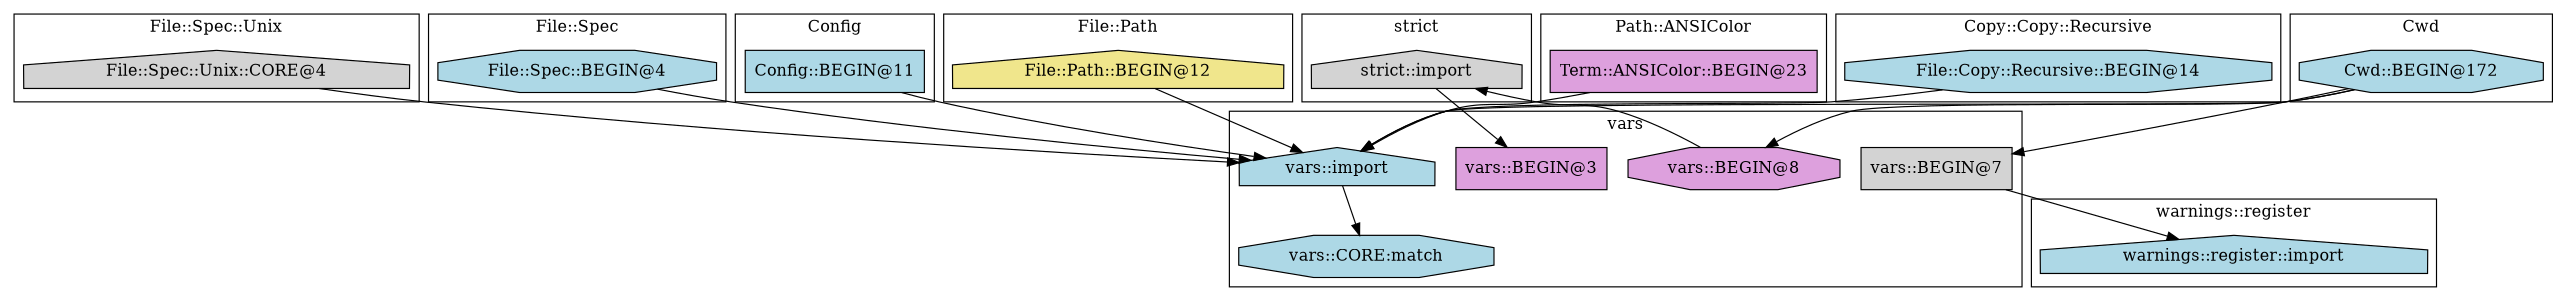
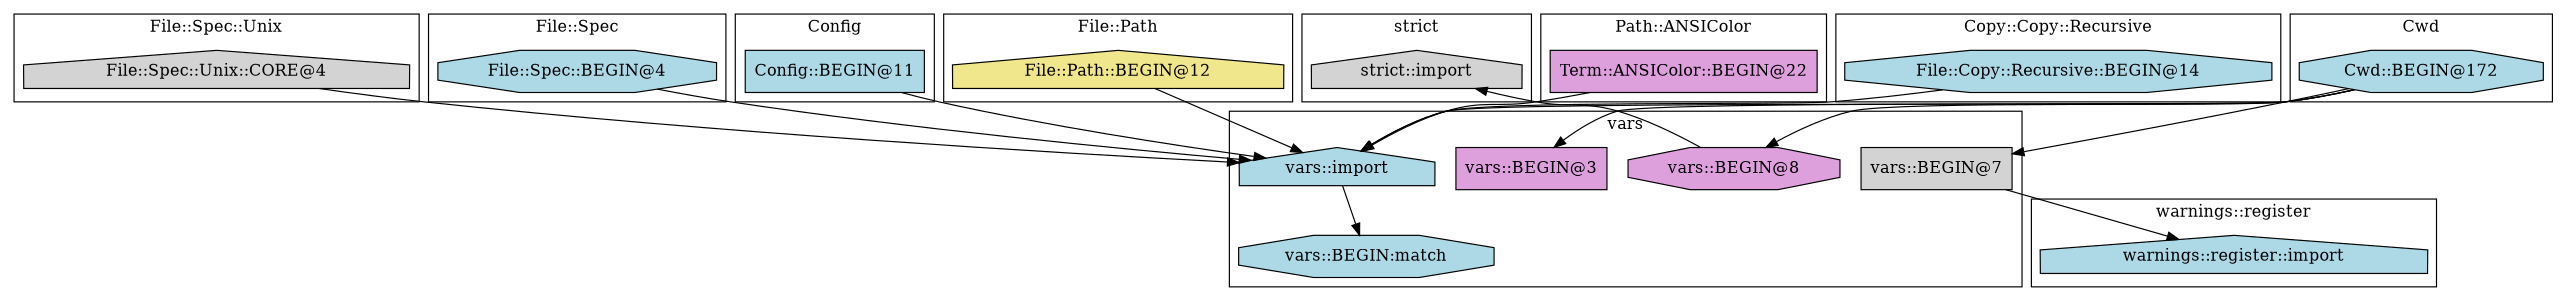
node "Term::ANSIColor::BEGIN@23": label "Term::ANSIColor::BEGIN@23" -> "Term::ANSIColor::BEGIN@22"
edge "strict::import" -> "vars::BEGIN@3": now "Cwd::BEGIN@172" -> "vars::BEGIN@3"
node "vars::CORE:match": label "vars::CORE:match" -> "vars::BEGIN:match"
